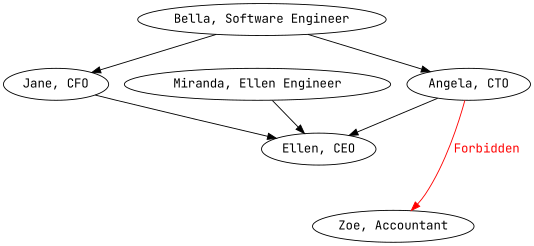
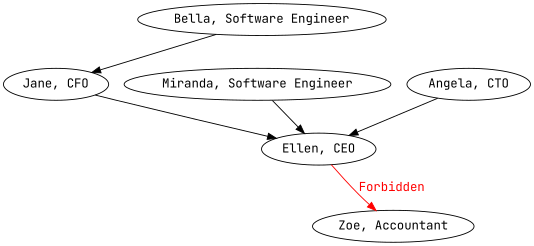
edge "Bella, Software Engineer" -> "Angela, CTO": removed
node "Miranda, Ellen Engineer": label "Miranda, Ellen Engineer" -> "Miranda, Software Engineer"
edge "Angela, CTO" -> "Zoe, Accountant": now "Ellen, CEO" -> "Zoe, Accountant"
